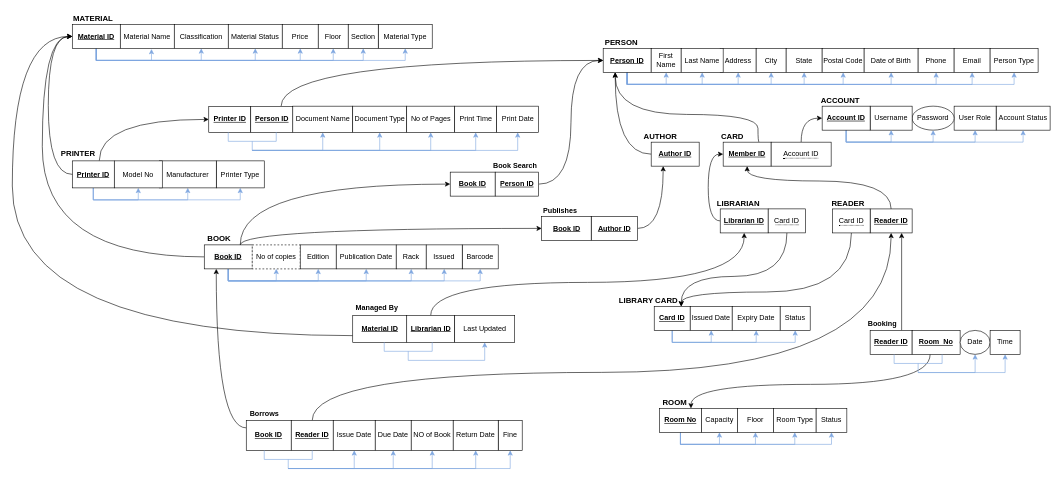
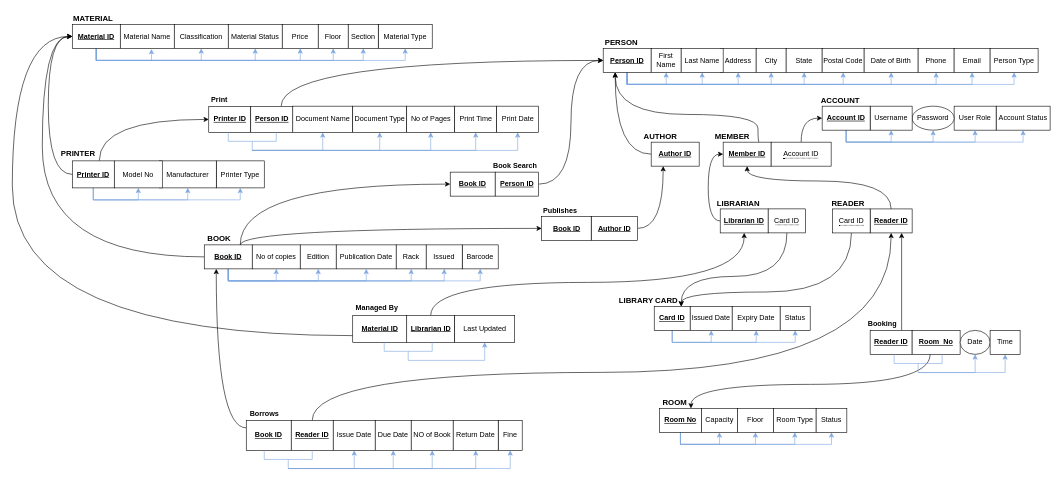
node "Print": added
node "CARD": label "CARD" -> "MEMBER"
node "No of copies": style dashed -> solid
